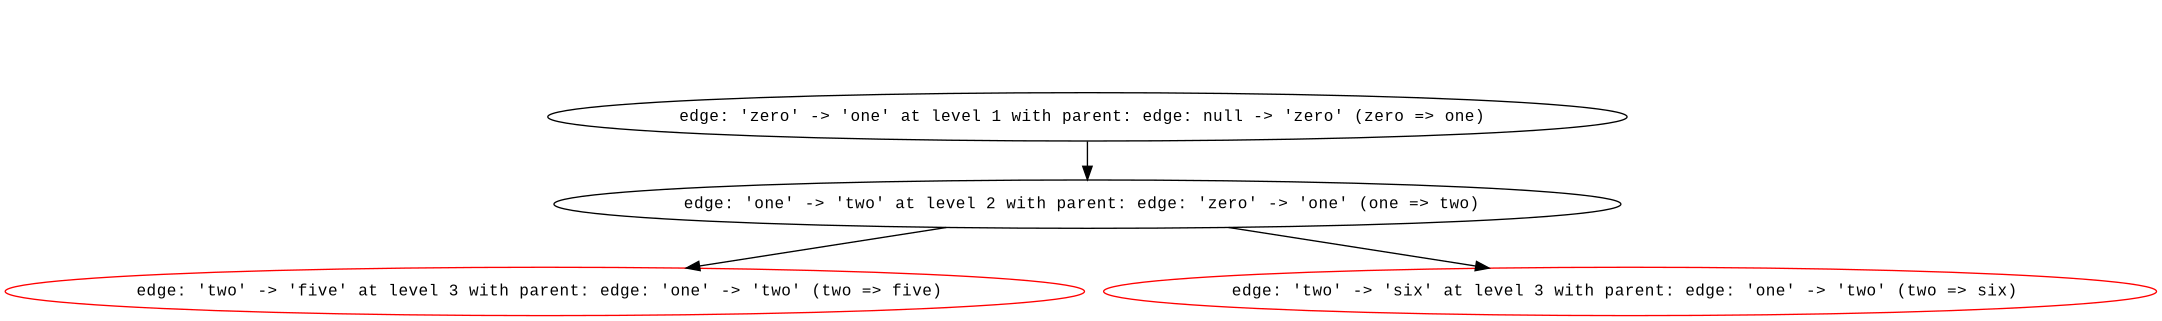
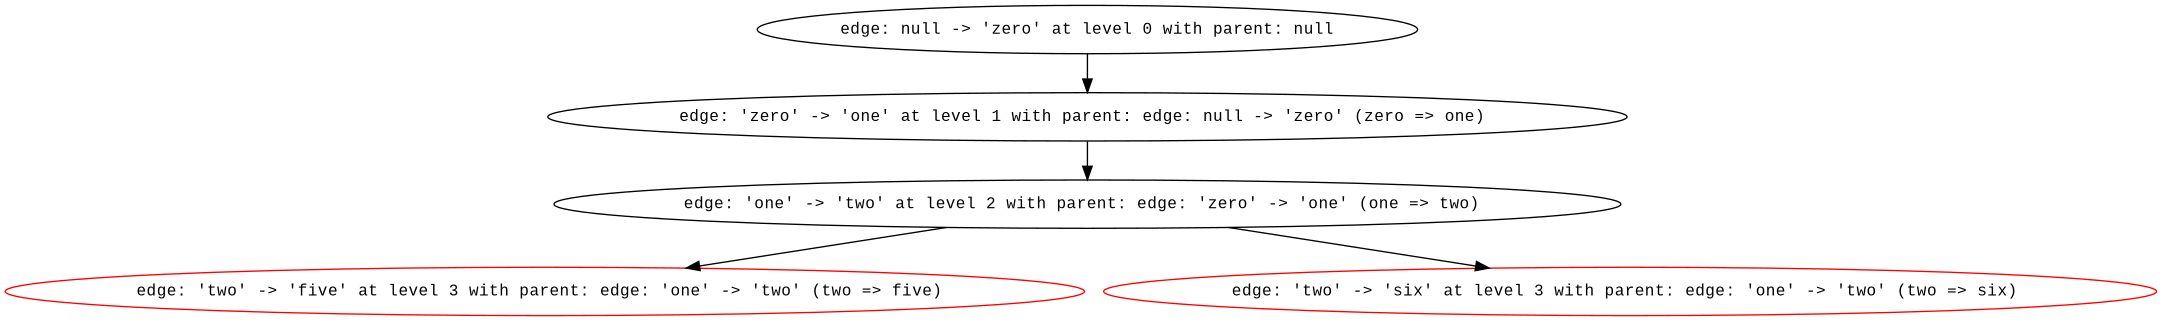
node "edge: null -> 'zero' at level 0 with parent: null": added
